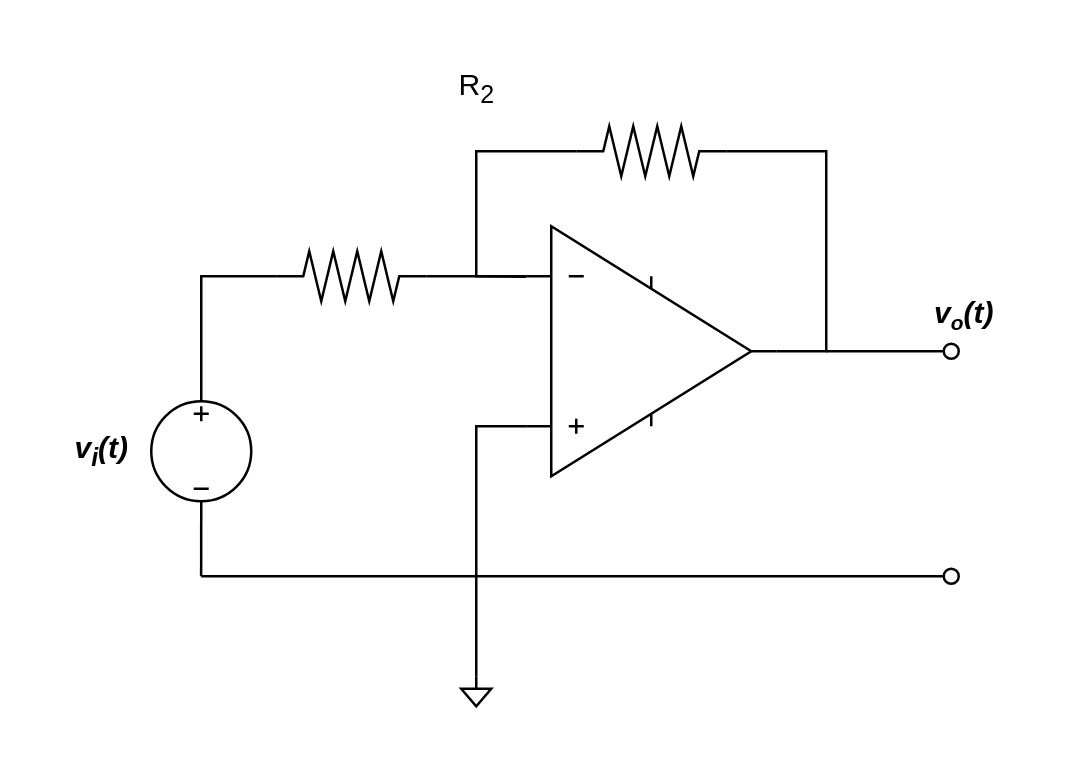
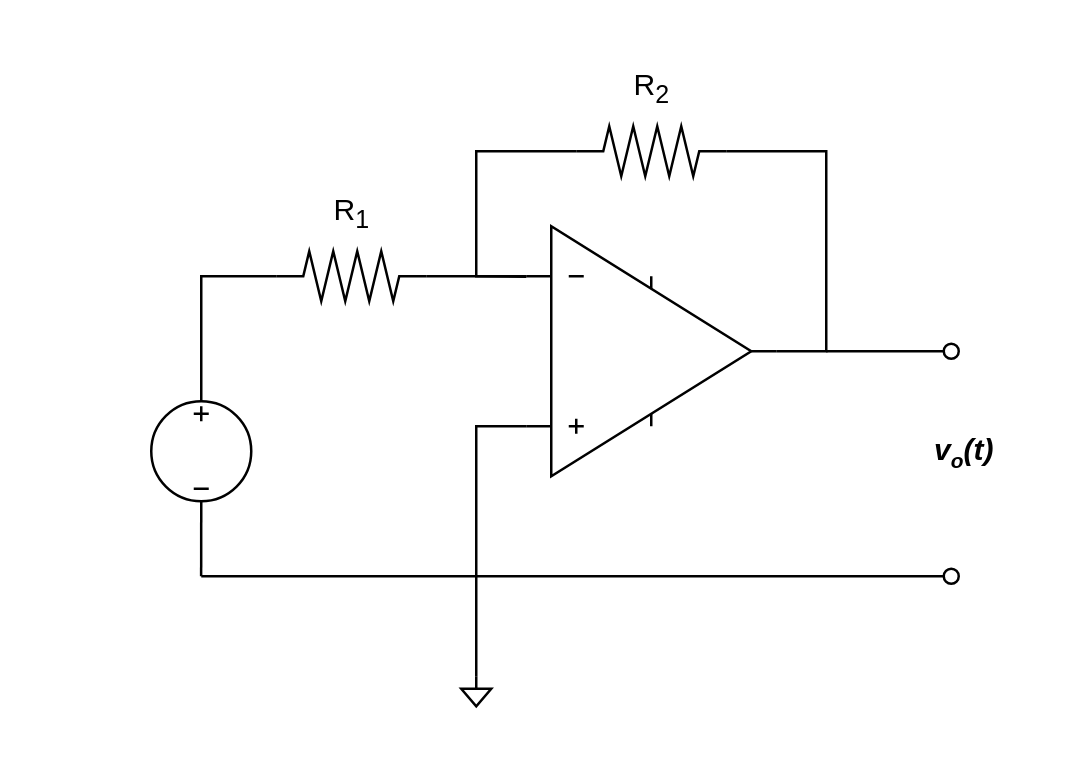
node "R2": moved (476, 89) -> (651, 89)
node "R1": added
node "vo(t)": moved (964, 314) -> (964, 451)
node "vi(t)": removed
